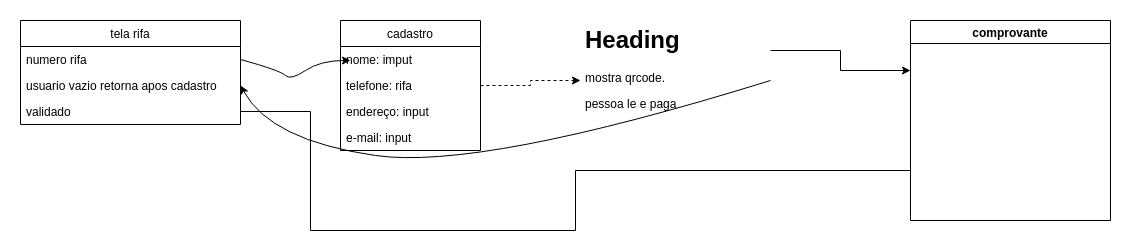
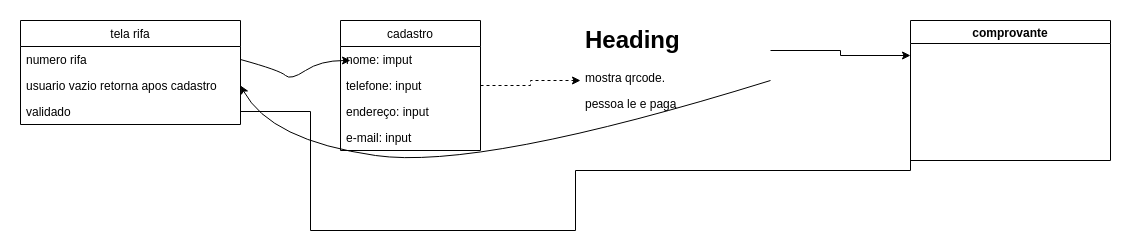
node "telefone: rifa": label "telefone: rifa" -> "telefone: input"
node "comprovante": size 200x200 -> 200x140
